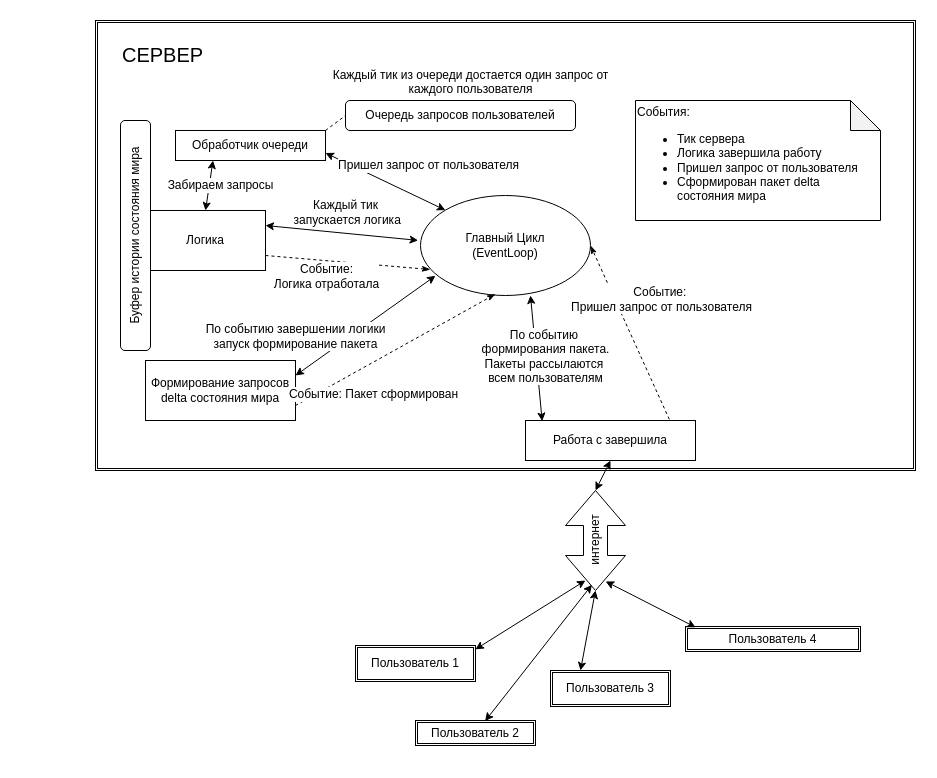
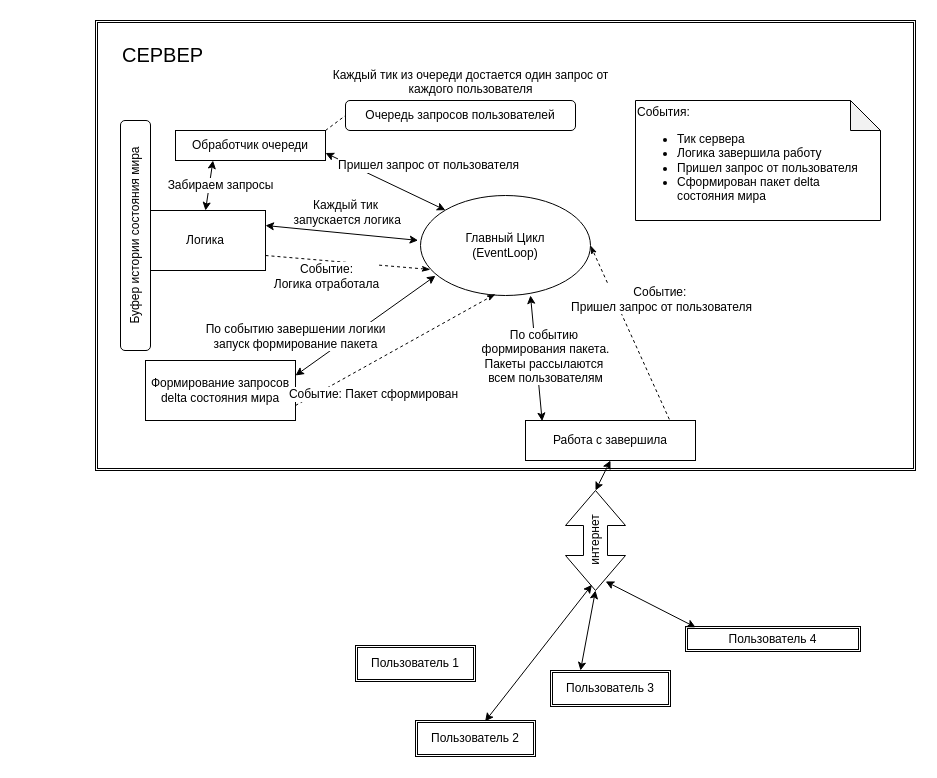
edge "интернет" -- "Пользователь 1": removed
node "Пользователь 2": size 120x25 -> 120x36
